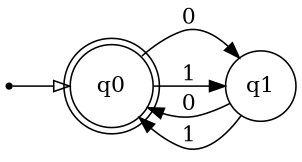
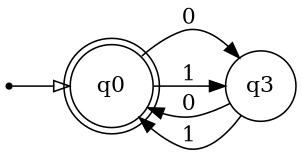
node "q1": label "q1" -> "q3"
